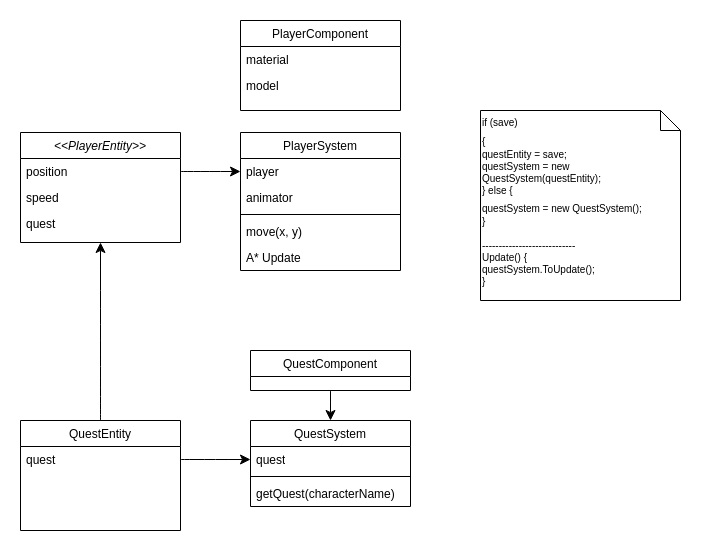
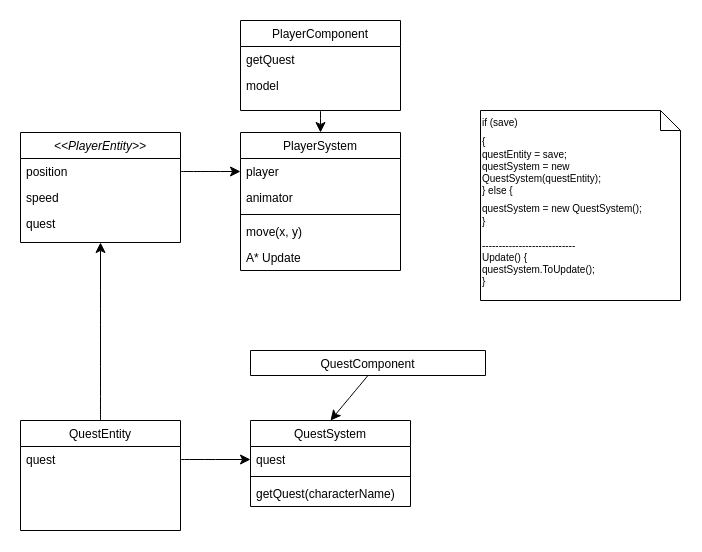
node "material": label "material" -> "getQuest"
edge "PlayerComponent" -> "PlayerSystem": added
node "QuestComponent": size 160x40 -> 235x25
